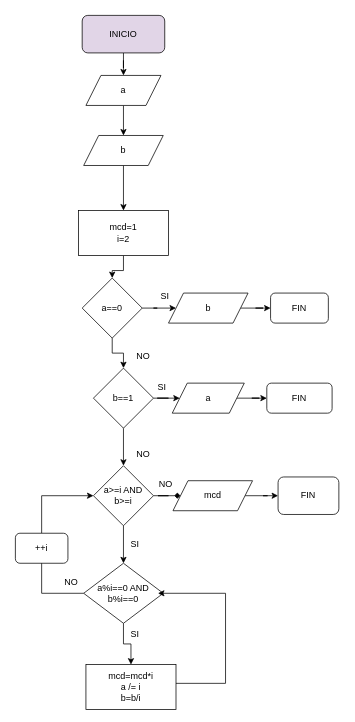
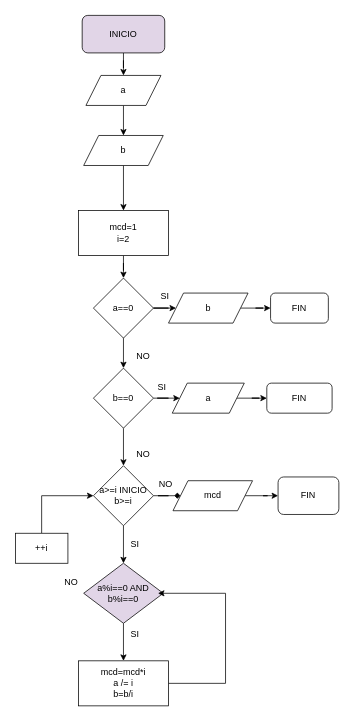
node "a==0": moved (112, 308) -> (123, 308)
node "b==1": label "b==1" -> "b==0"
node "a>=i AND b>=i": label "a>=i AND b>=i" -> "a>=i INICIO b>=i"
node "++i": shape rounded rectangle -> rectangle
edge "++i" -- "a%i==0 AND b%i==0": removed
node "a%i==0 AND b%i==0": fillcolor #ffffff -> #e1d5e7
node "mcd=mcd*i a /= i b=b/i": moved (131, 687) -> (123, 683)
